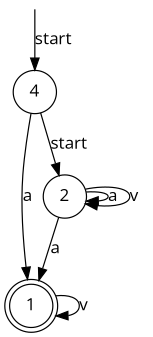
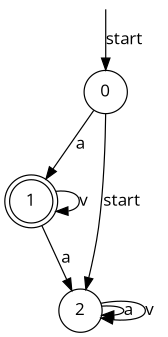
node "4": label "4" -> "0"
edge "2" -> "1": reversed
